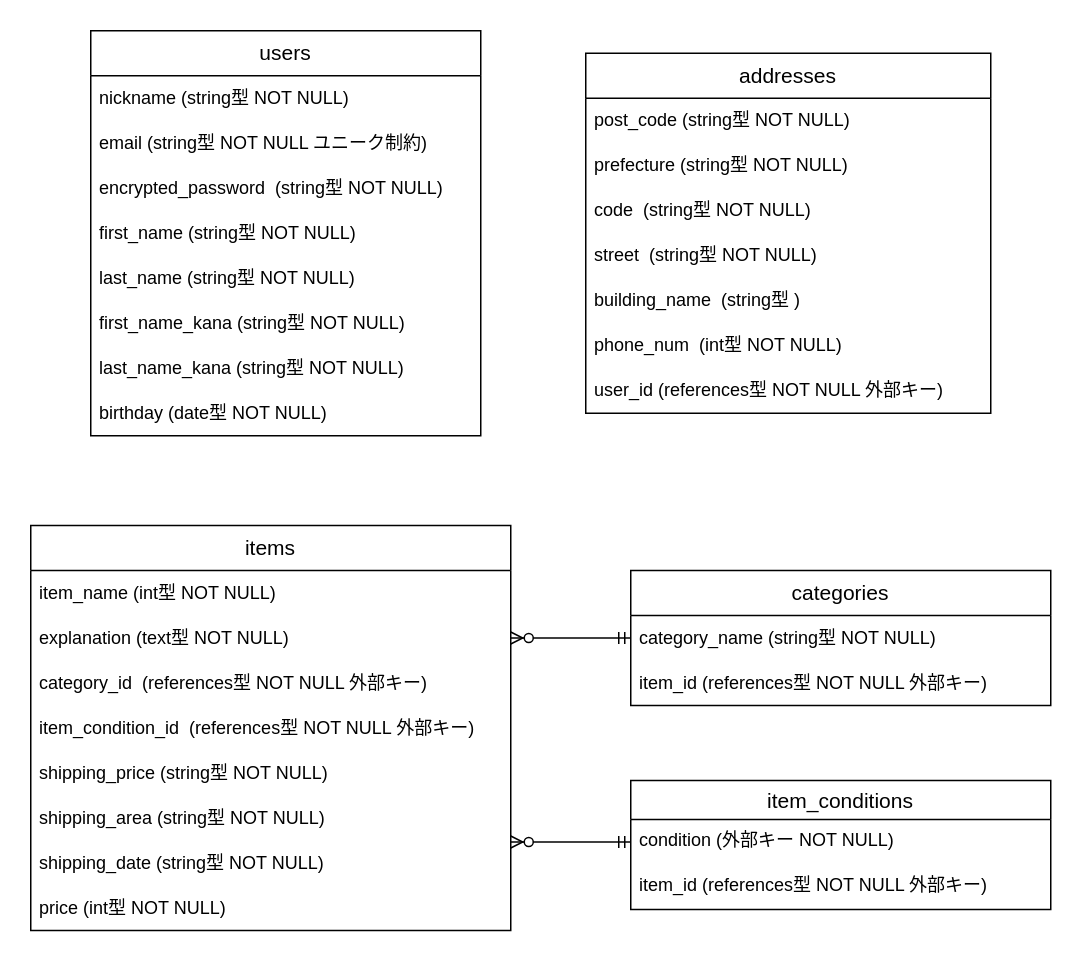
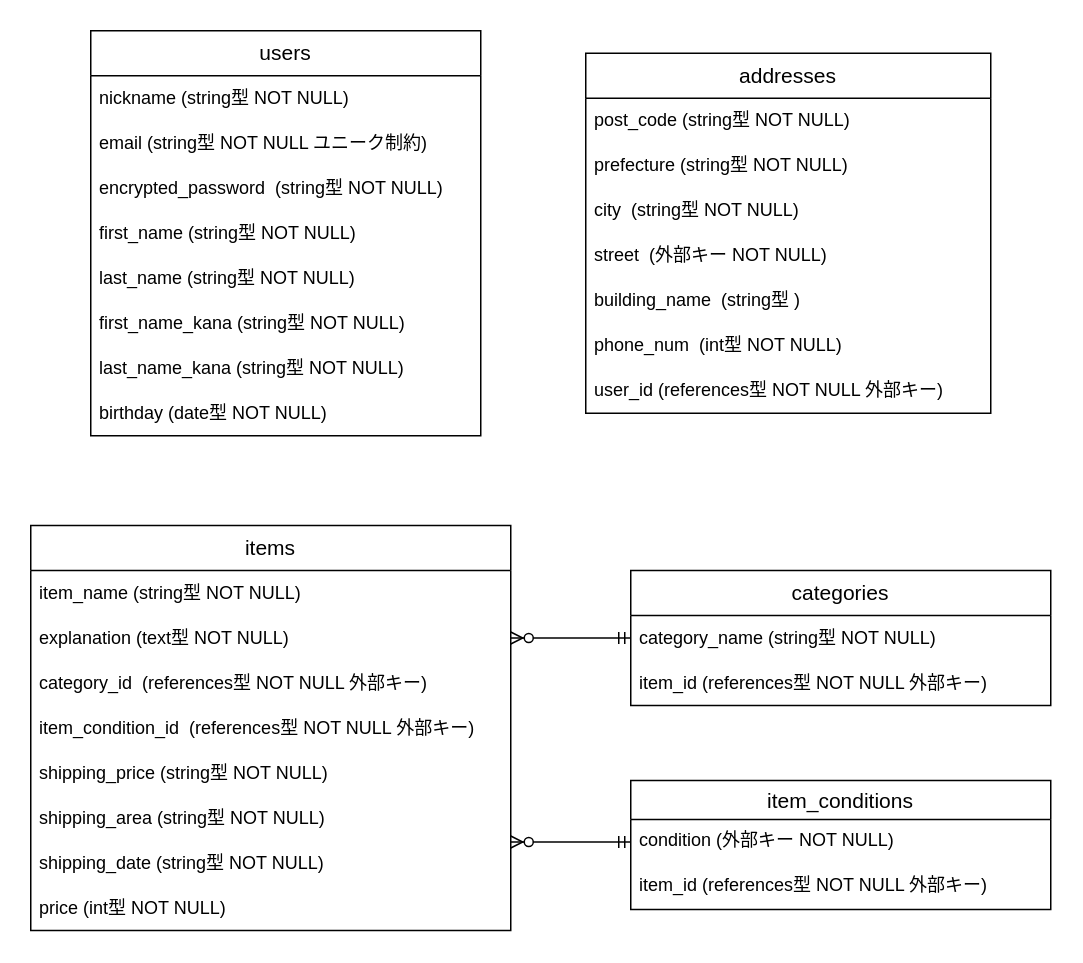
node "code (string型 NOT NULL)": label "code (string型 NOT NULL)" -> "city (string型 NOT NULL)"
node "street (string型 NOT NULL)": label "street (string型 NOT NULL)" -> "street (外部キー NOT NULL)"
node "item_name (int型 NOT NULL)": label "item_name (int型 NOT NULL)" -> "item_name (string型 NOT NULL)"
